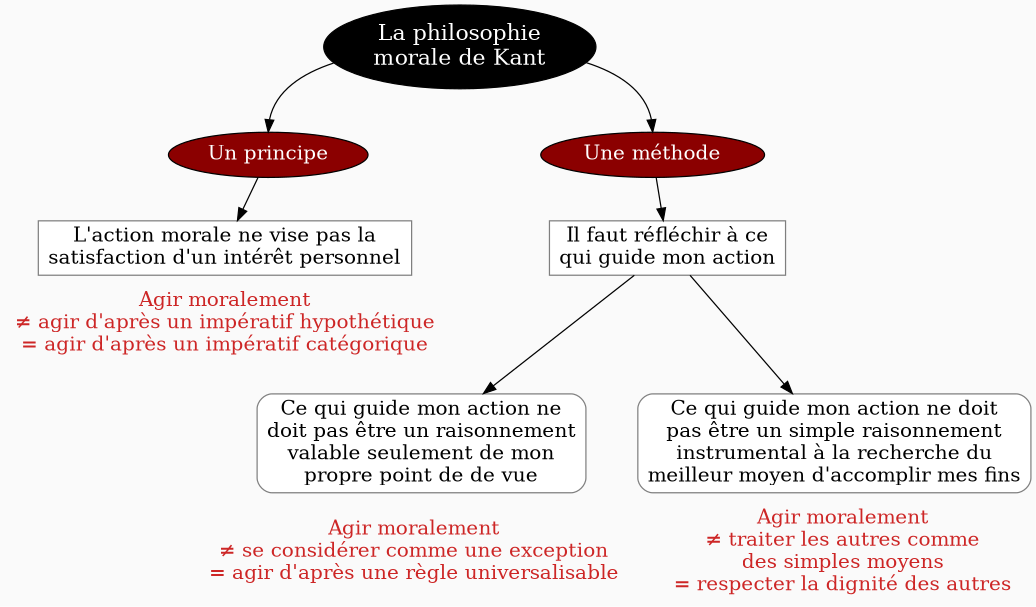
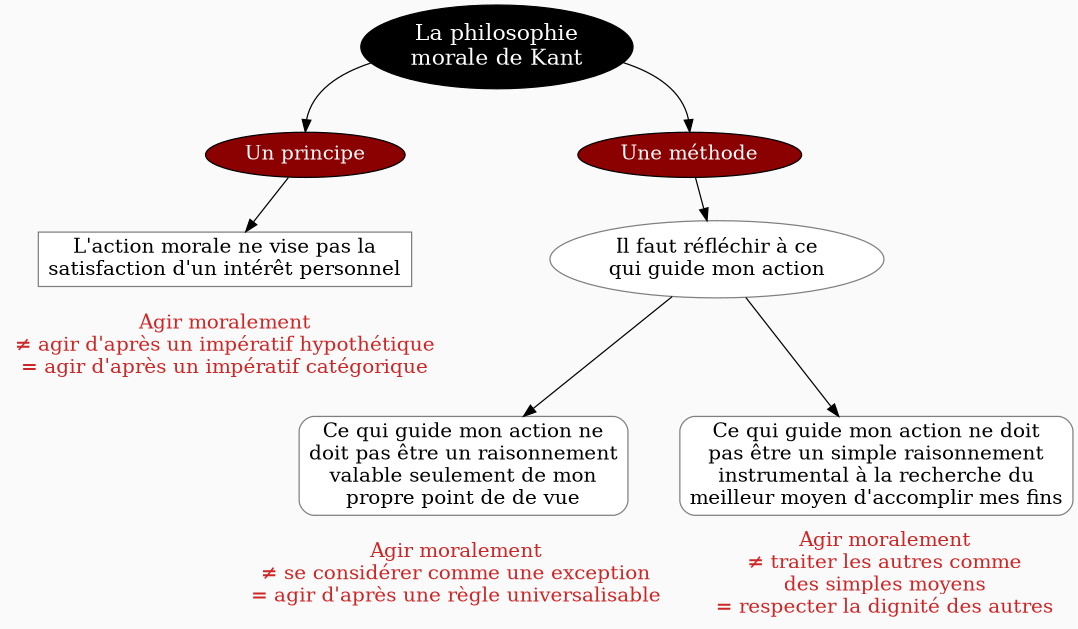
node "Il faut réfléchir à ce qui guide mon action": shape box -> ellipse
